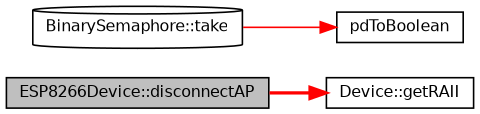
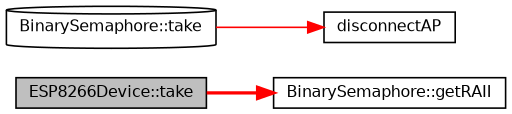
node "pdToBoolean": label "pdToBoolean" -> "disconnectAP"
node "ESP8266Device::disconnectAP": label "ESP8266Device::disconnectAP" -> "ESP8266Device::take"
node "Device::getRAII": label "Device::getRAII" -> "BinarySemaphore::getRAII"
